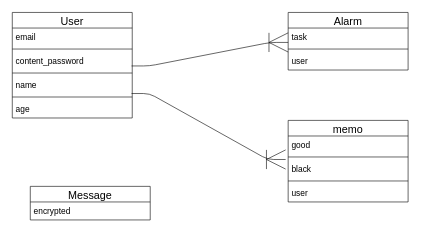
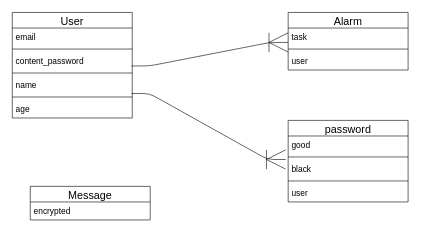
node "memo": label "memo" -> "password"
